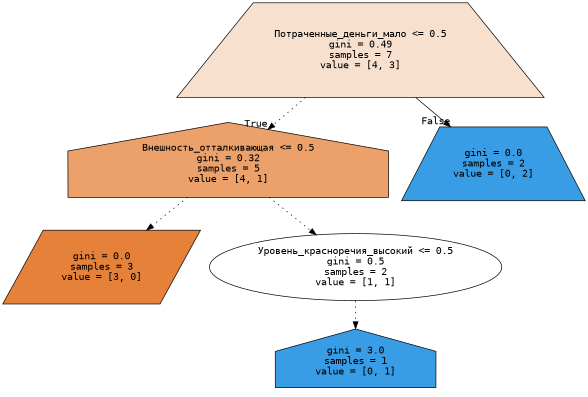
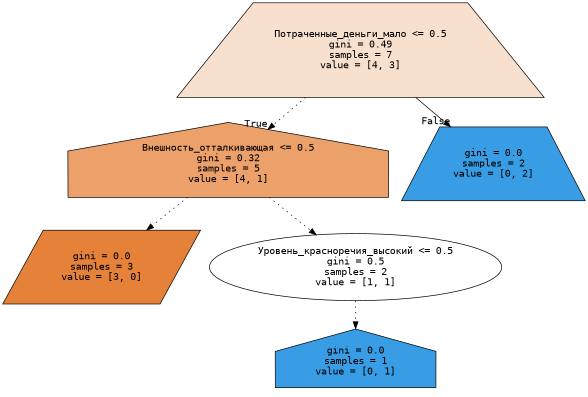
node "gini = 3.0 samples = 1 value = [0, 1]": label "gini = 3.0 samples = 1 value = [0, 1]" -> "gini = 0.0 samples = 1 value = [0, 1]"
